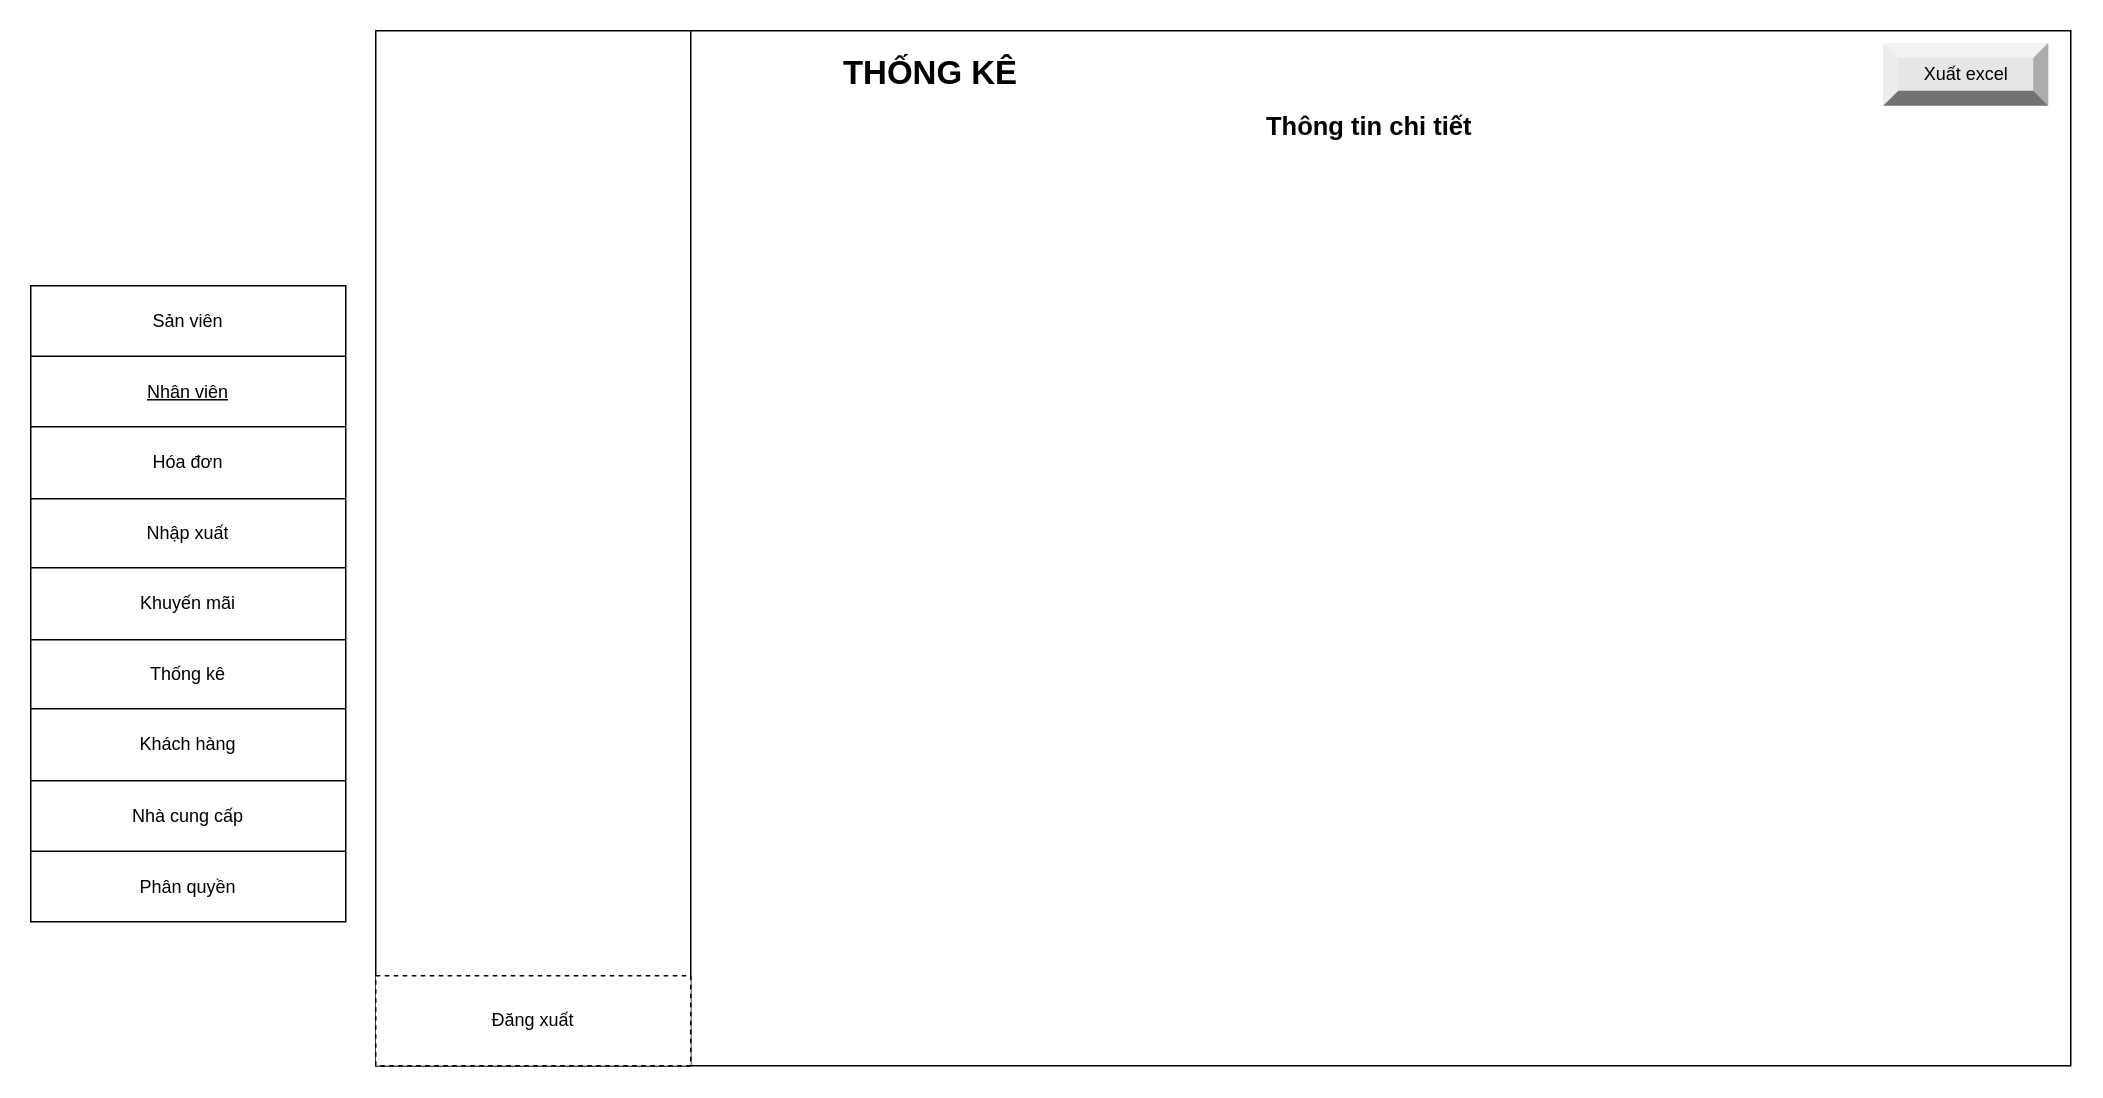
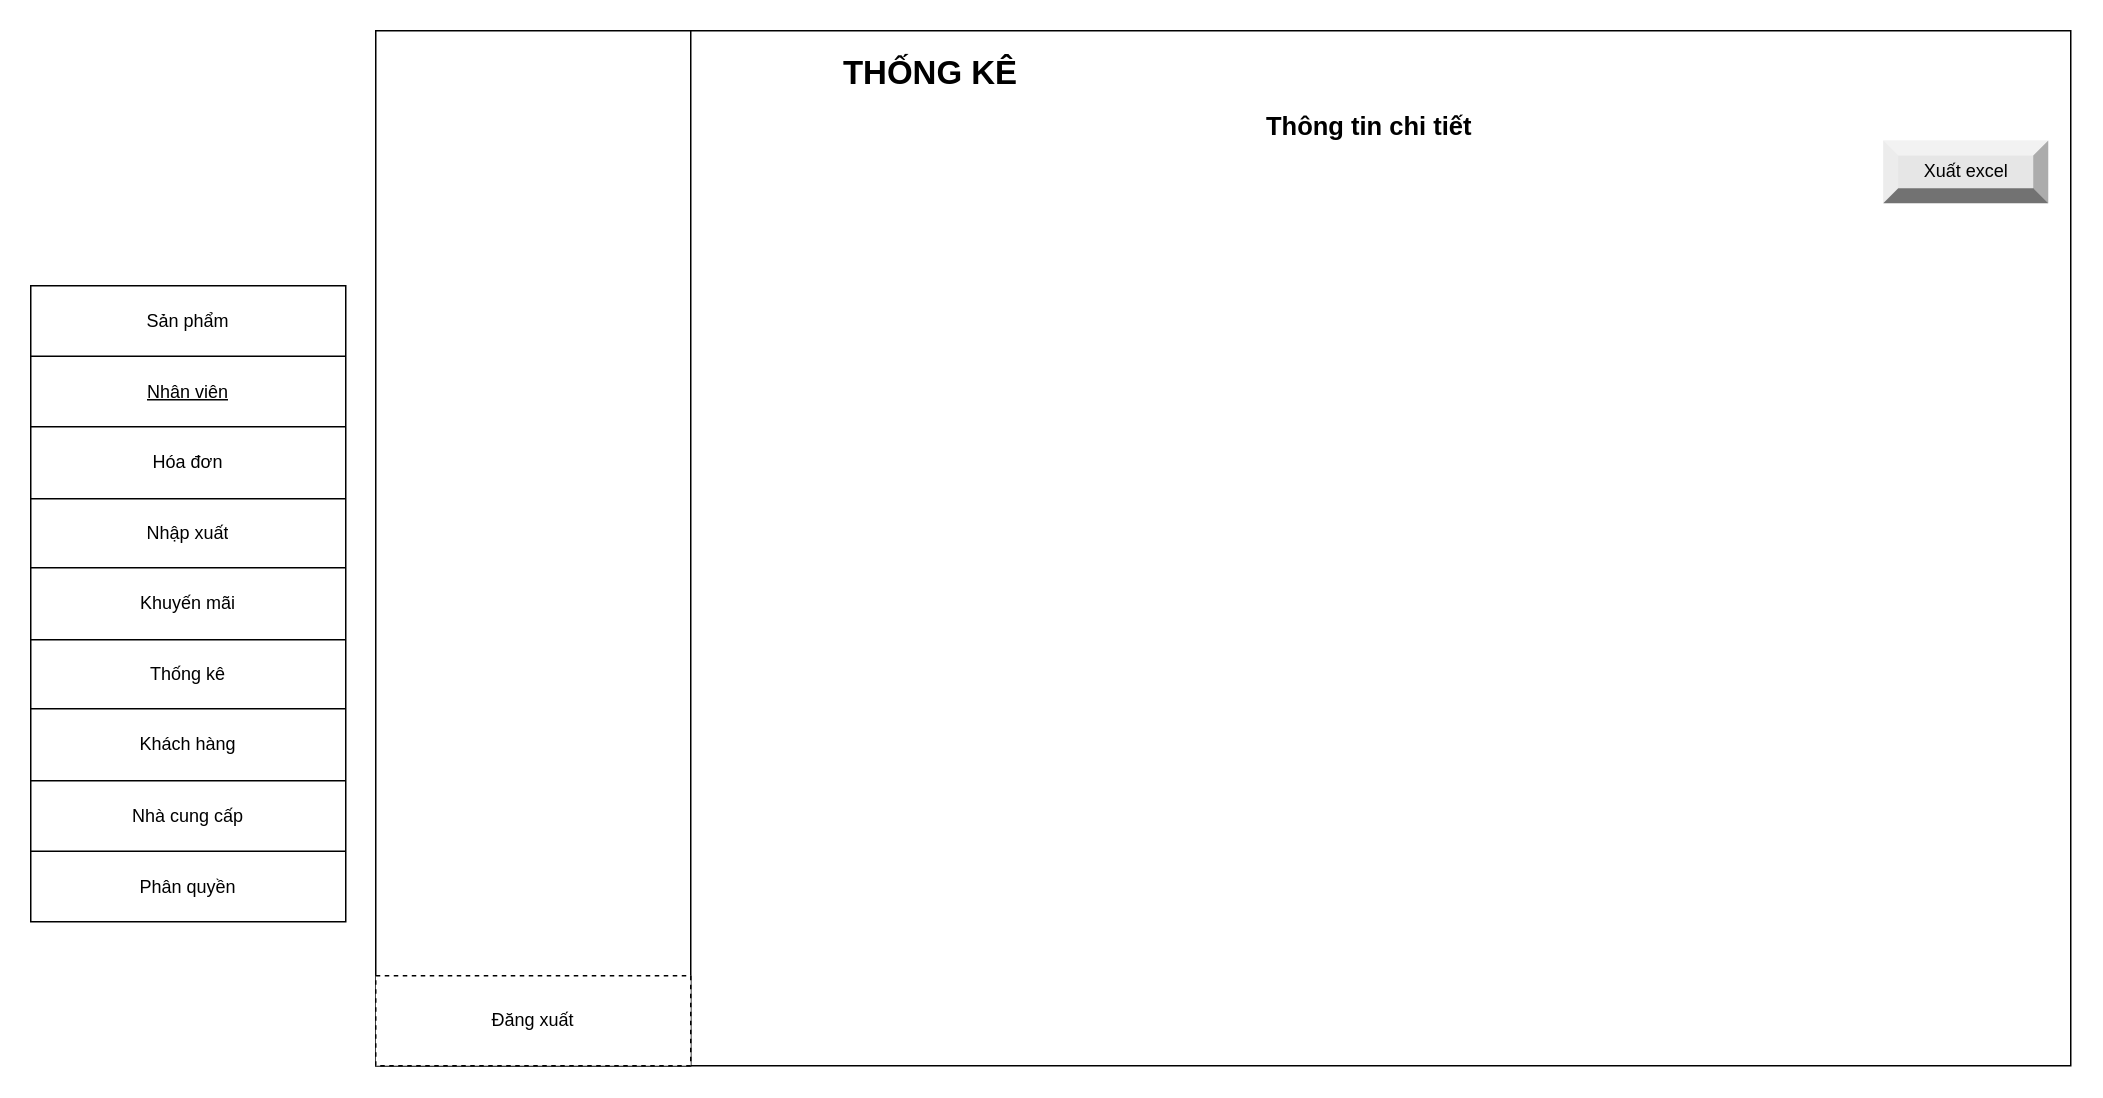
node "Xuất excel": moved (1966, 74) -> (1966, 172)
node "Sản viên": label "Sản viên" -> "Sản phẩm"
